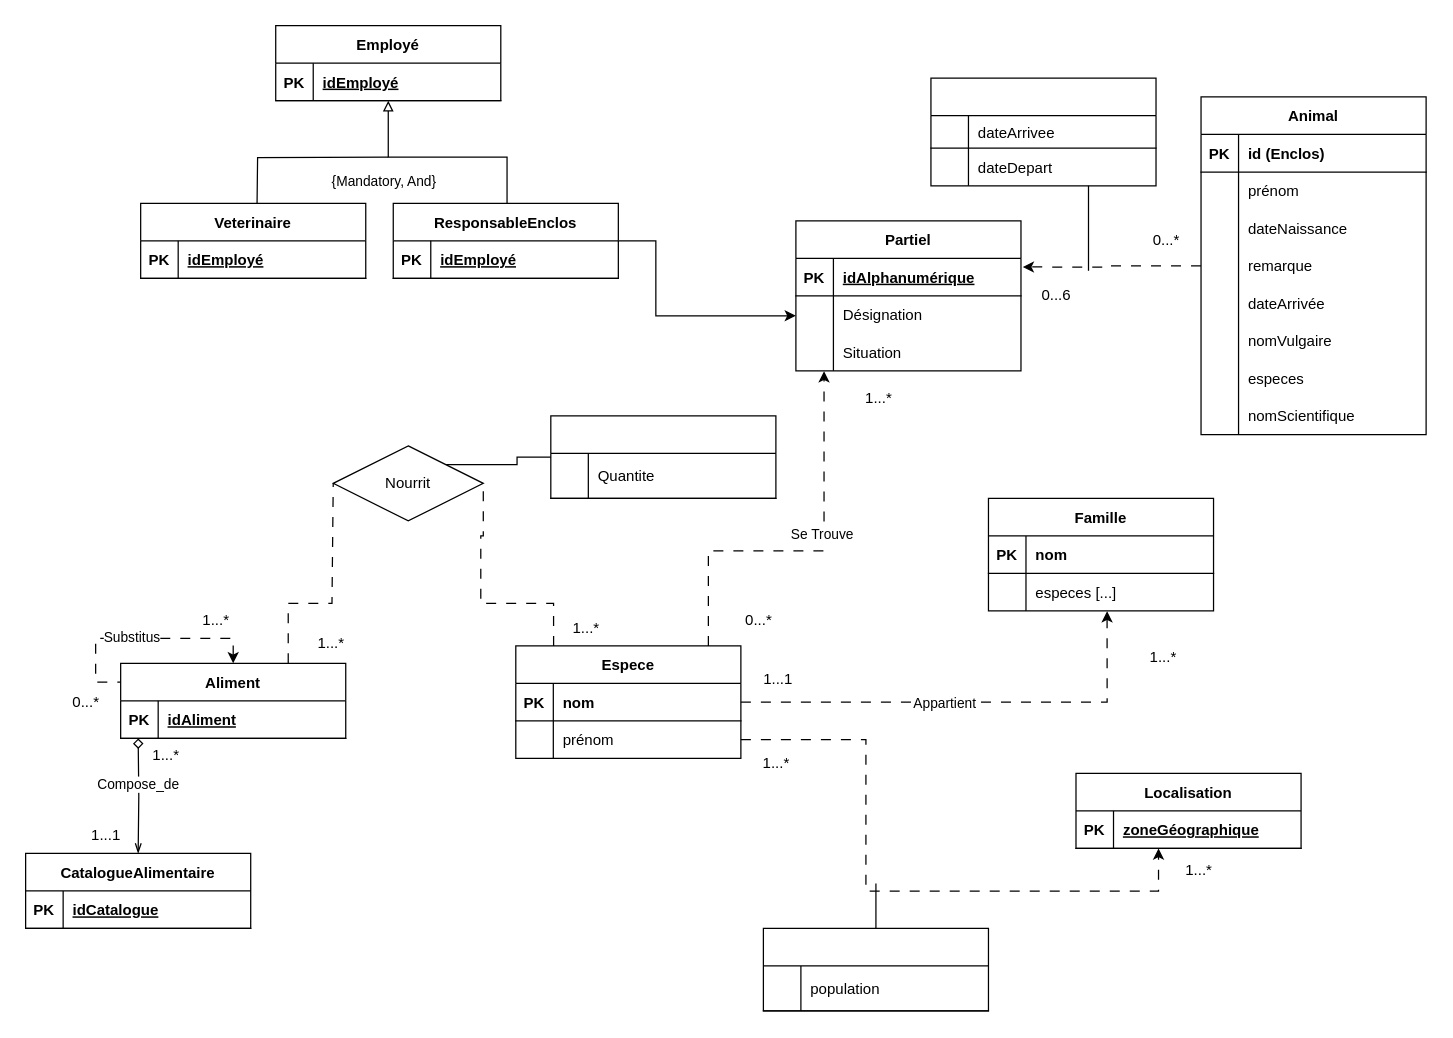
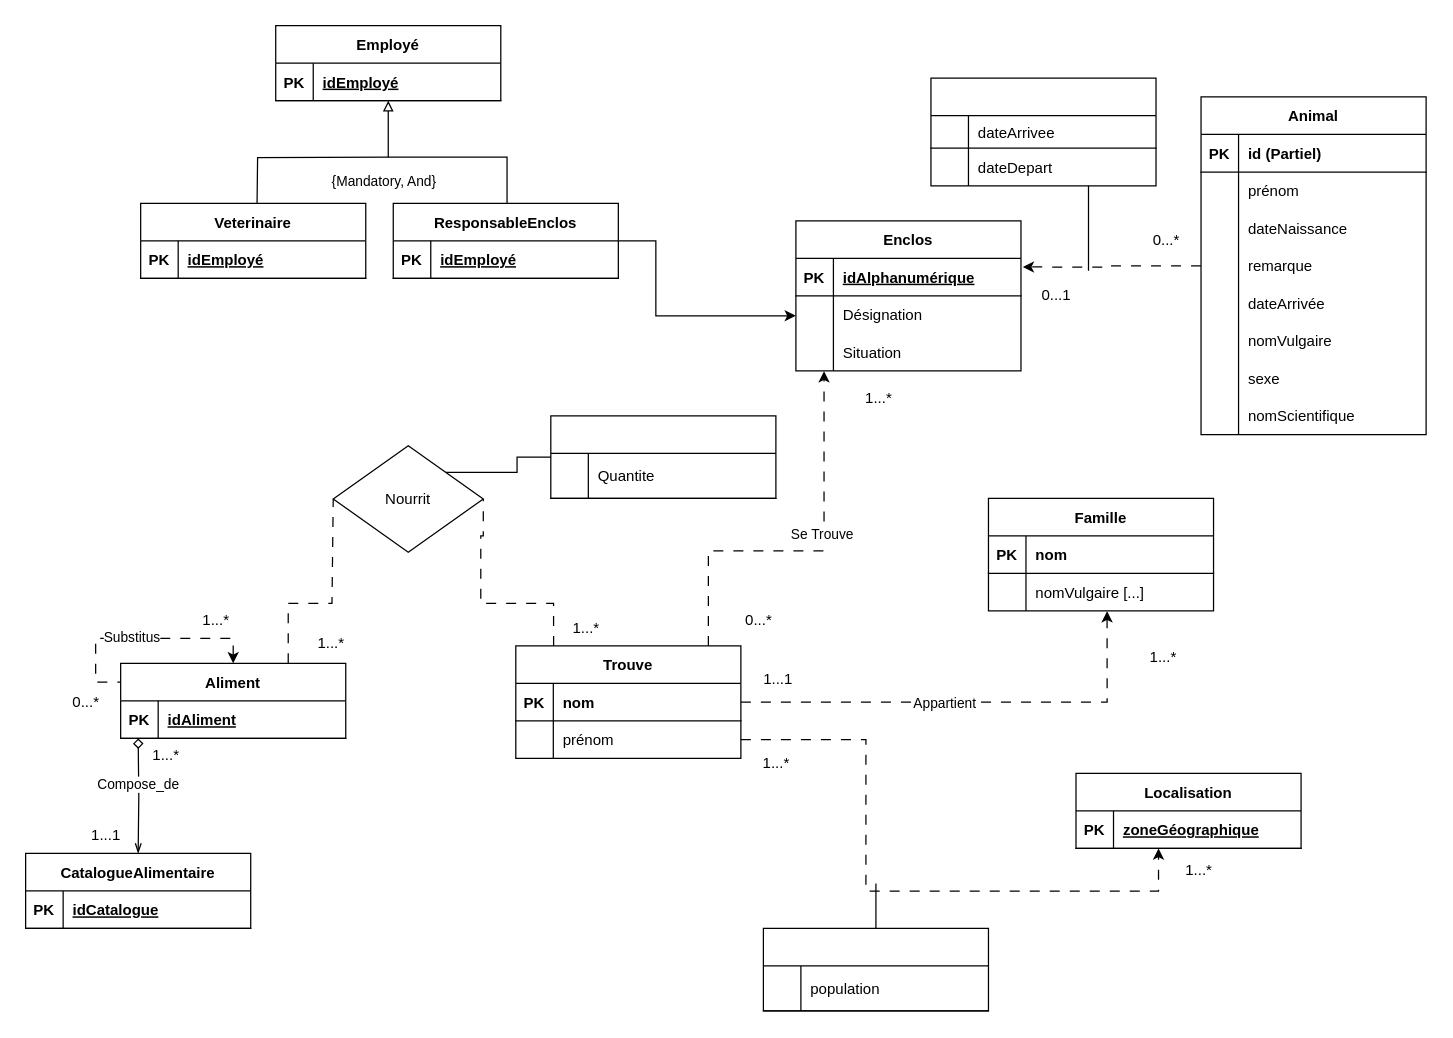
node "id (Enclos)": label "id (Enclos)" -> "id (Partiel)"
node "Partiel": label "Partiel" -> "Enclos"
node "0...6": label "0...6" -> "0...1"
node "especes": label "especes" -> "sexe"
node "Nourrit": size 150x75 -> 150x106
node "especes [...]": label "especes [...]" -> "nomVulgaire [...]"
node "Espece": label "Espece" -> "Trouve"
